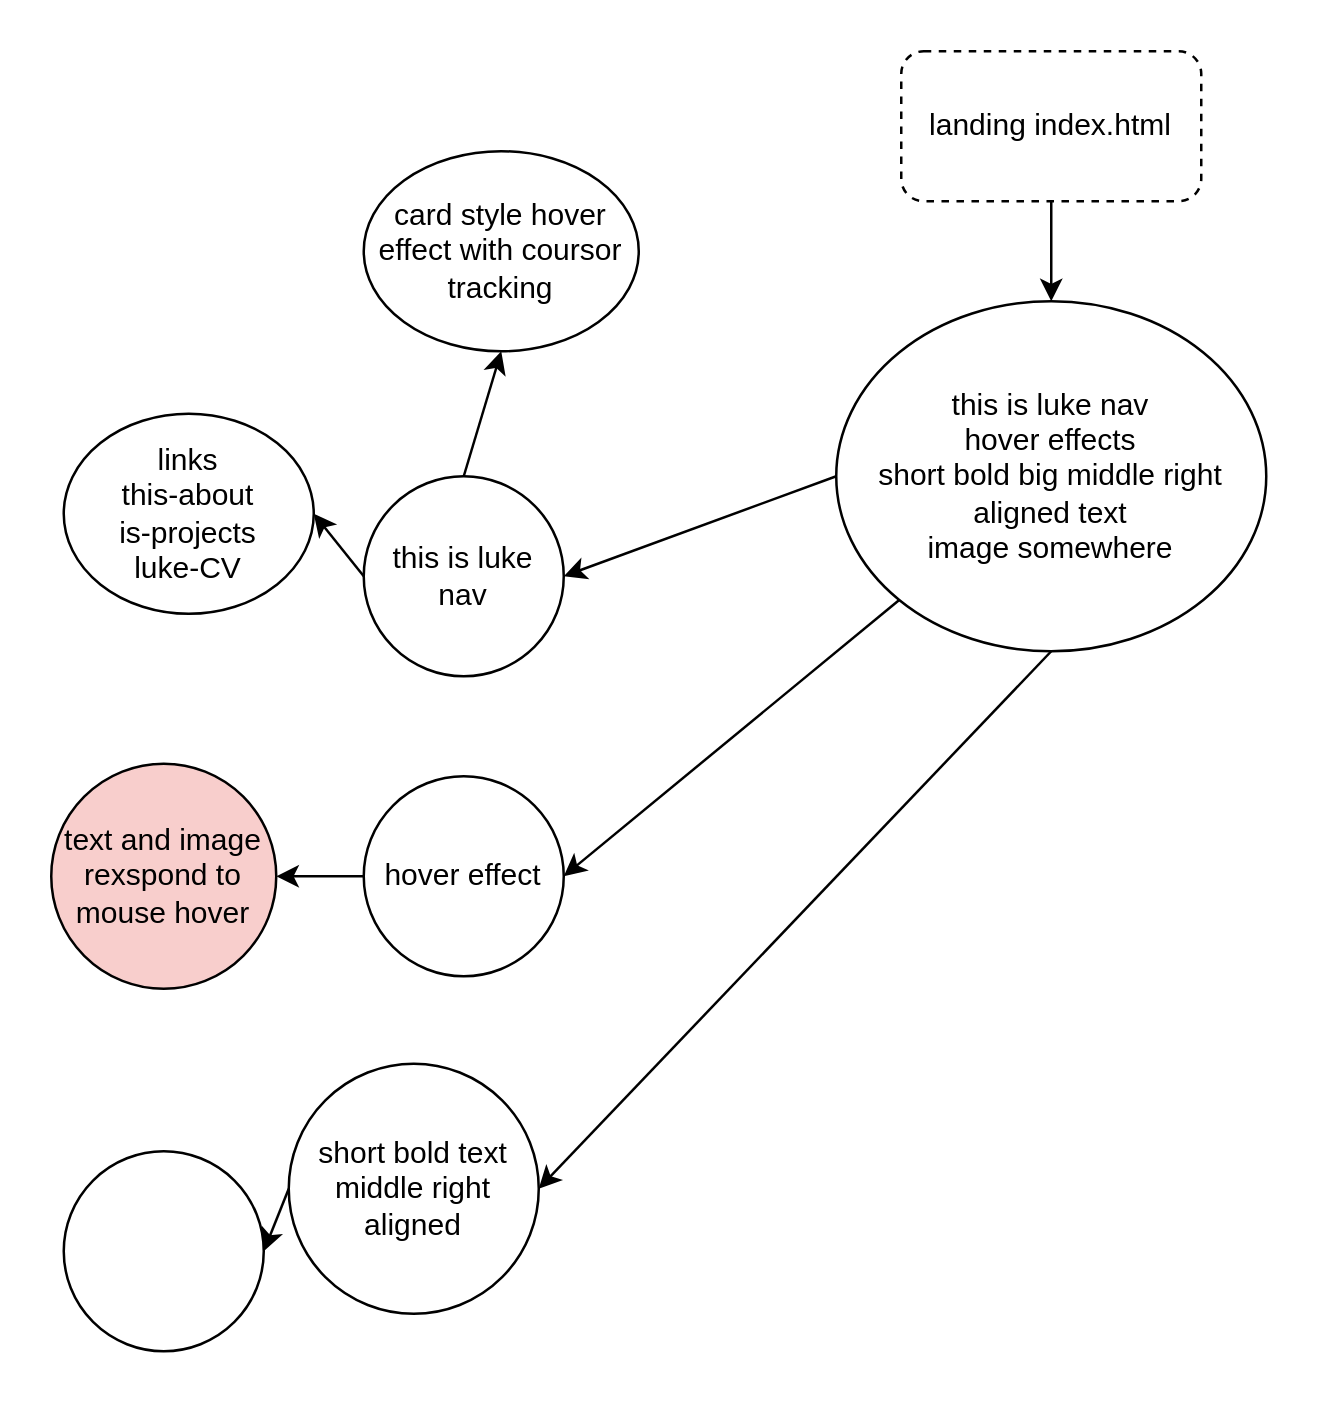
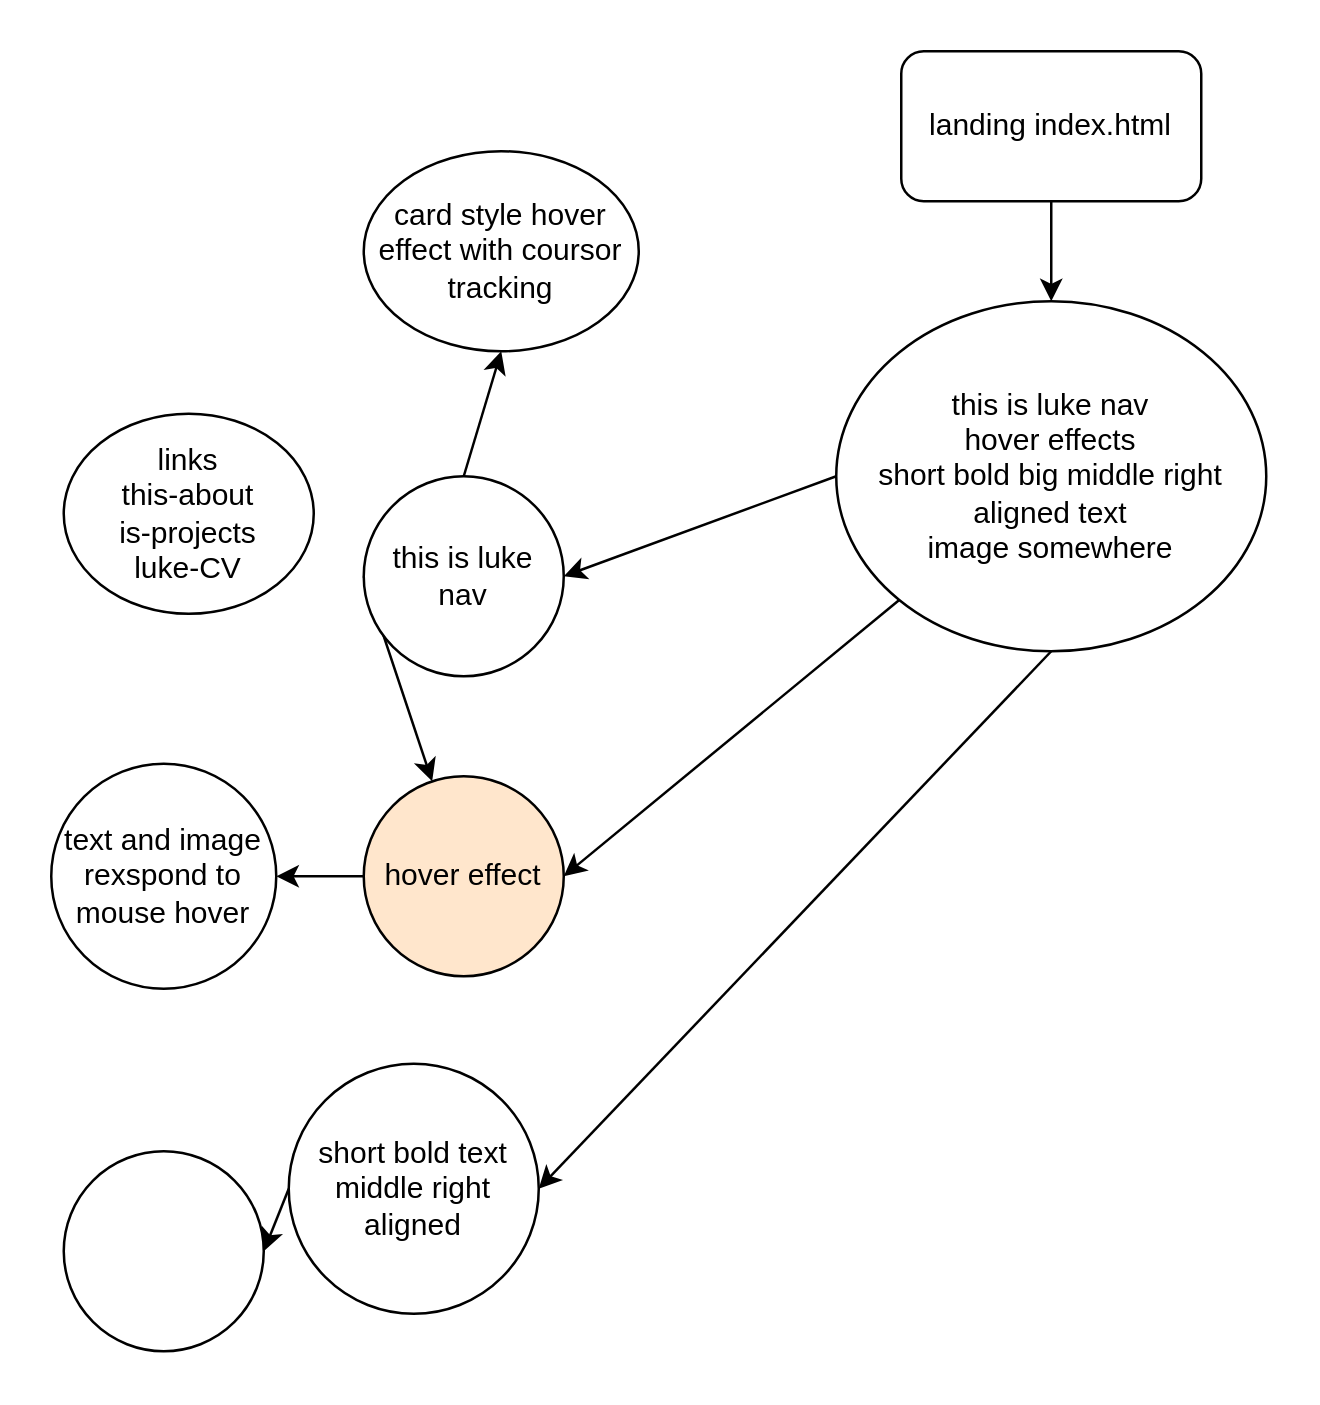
node "landing index.html": style dashed -> solid
edge "this is luke nav" -> "links this-about is-projects luke-CV": now "this is luke nav" -> "hover effect"
node "text and image rexspond to mouse hover": fillcolor #f8cecc -> #ffffff
node "hover effect": fillcolor #ffffff -> #ffe6cc
